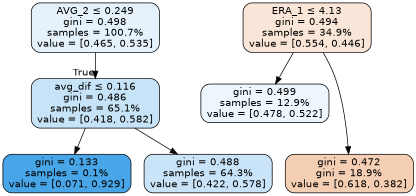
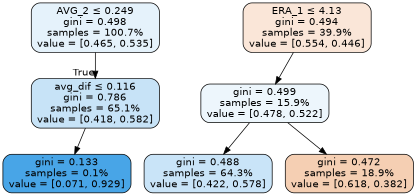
node "ERA_1 ≤ 4.13": text "samples = 34.9%" -> "samples = 39.9%"
node "avg_dif ≤ 0.116": text "gini = 0.486" -> "gini = 0.786"
edge "ERA_1 ≤ 4.13" -> "gini = 0.472": now "gini = 0.499" -> "gini = 0.472"
node "gini = 0.499": text "samples = 12.9%" -> "samples = 15.9%"
edge "avg_dif ≤ 0.116" -> "gini = 0.488": now "gini = 0.499" -> "gini = 0.488"
node "gini = 0.472": text "gini = 18.9%" -> "samples = 18.9%"
